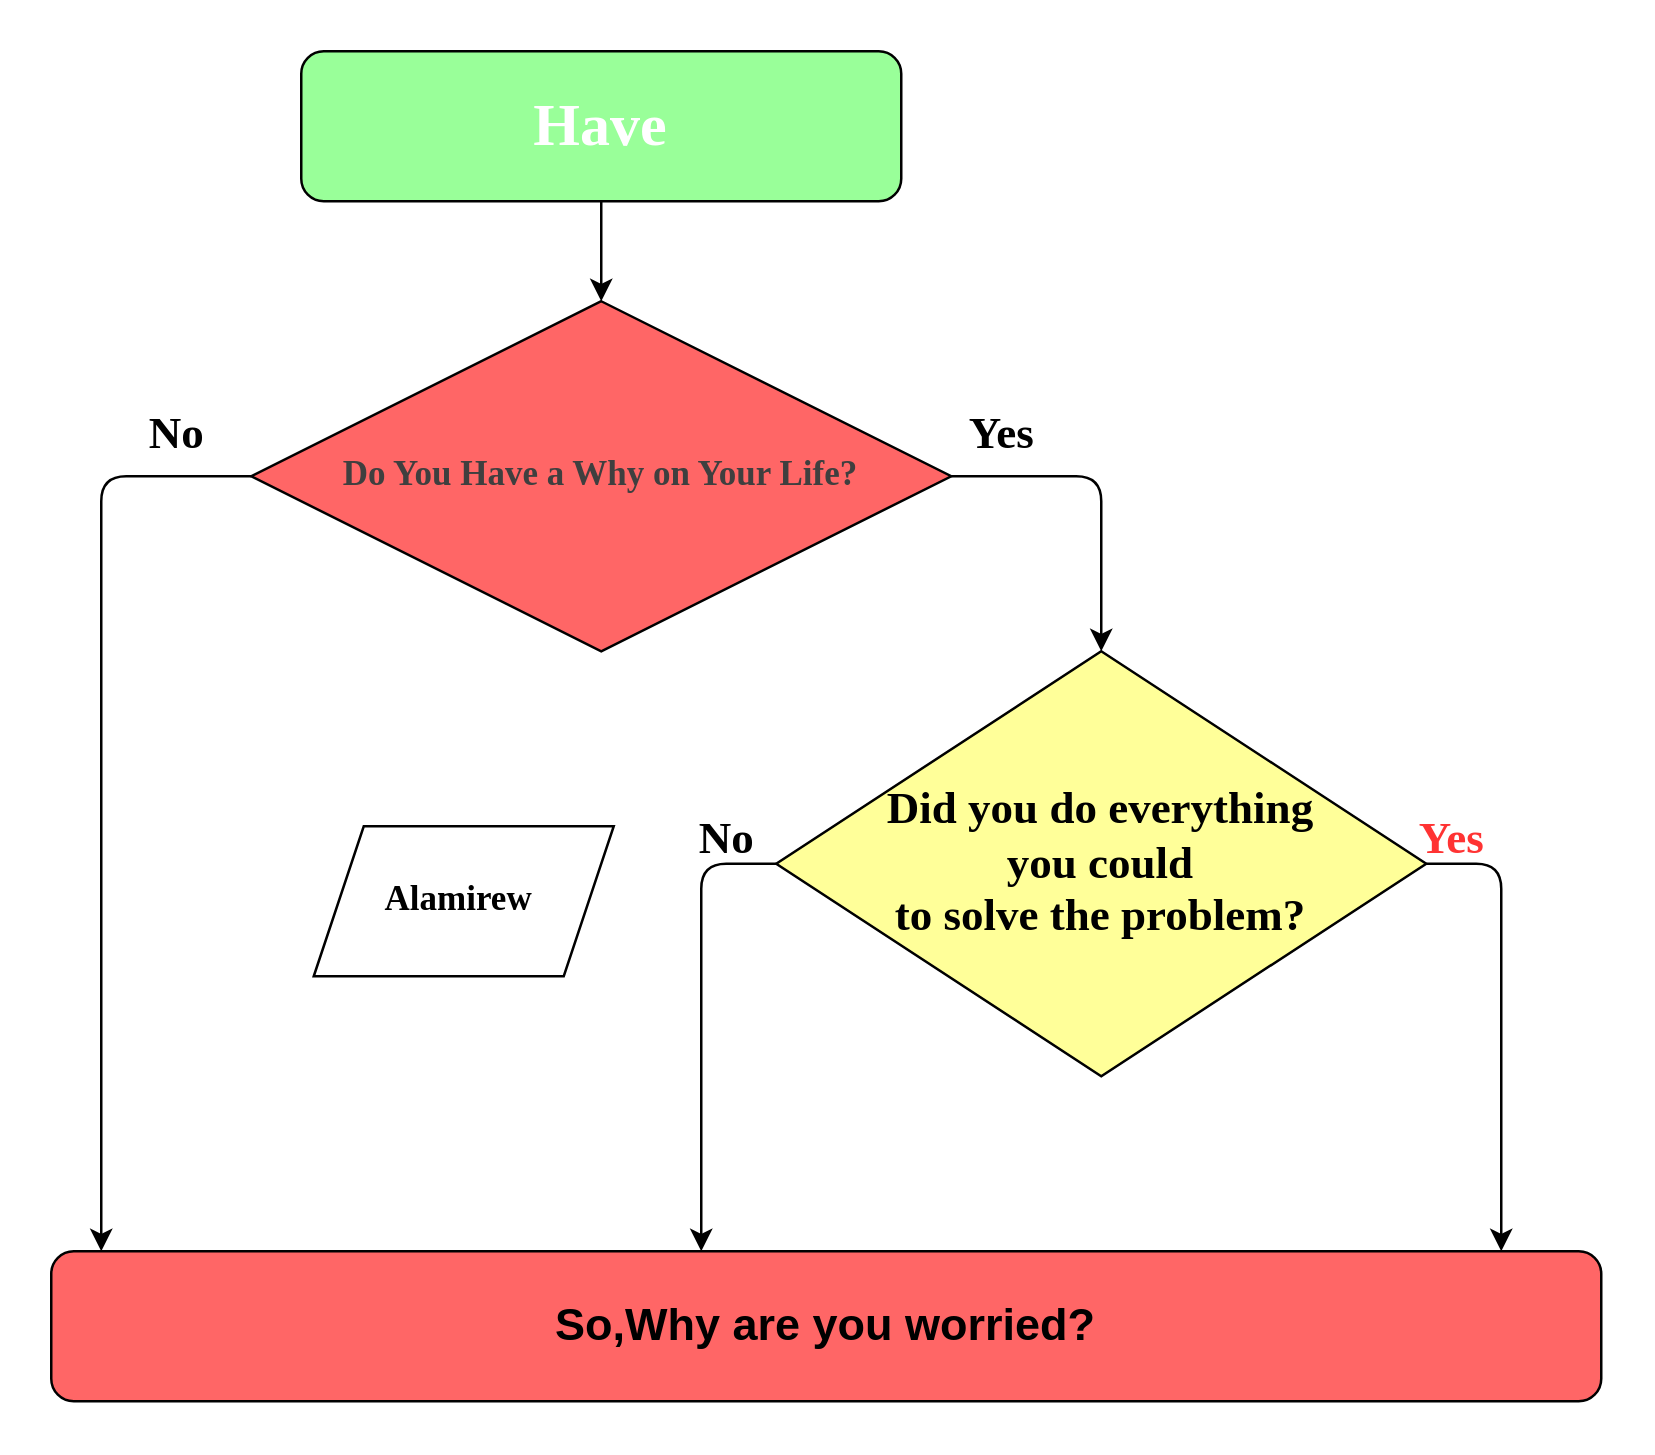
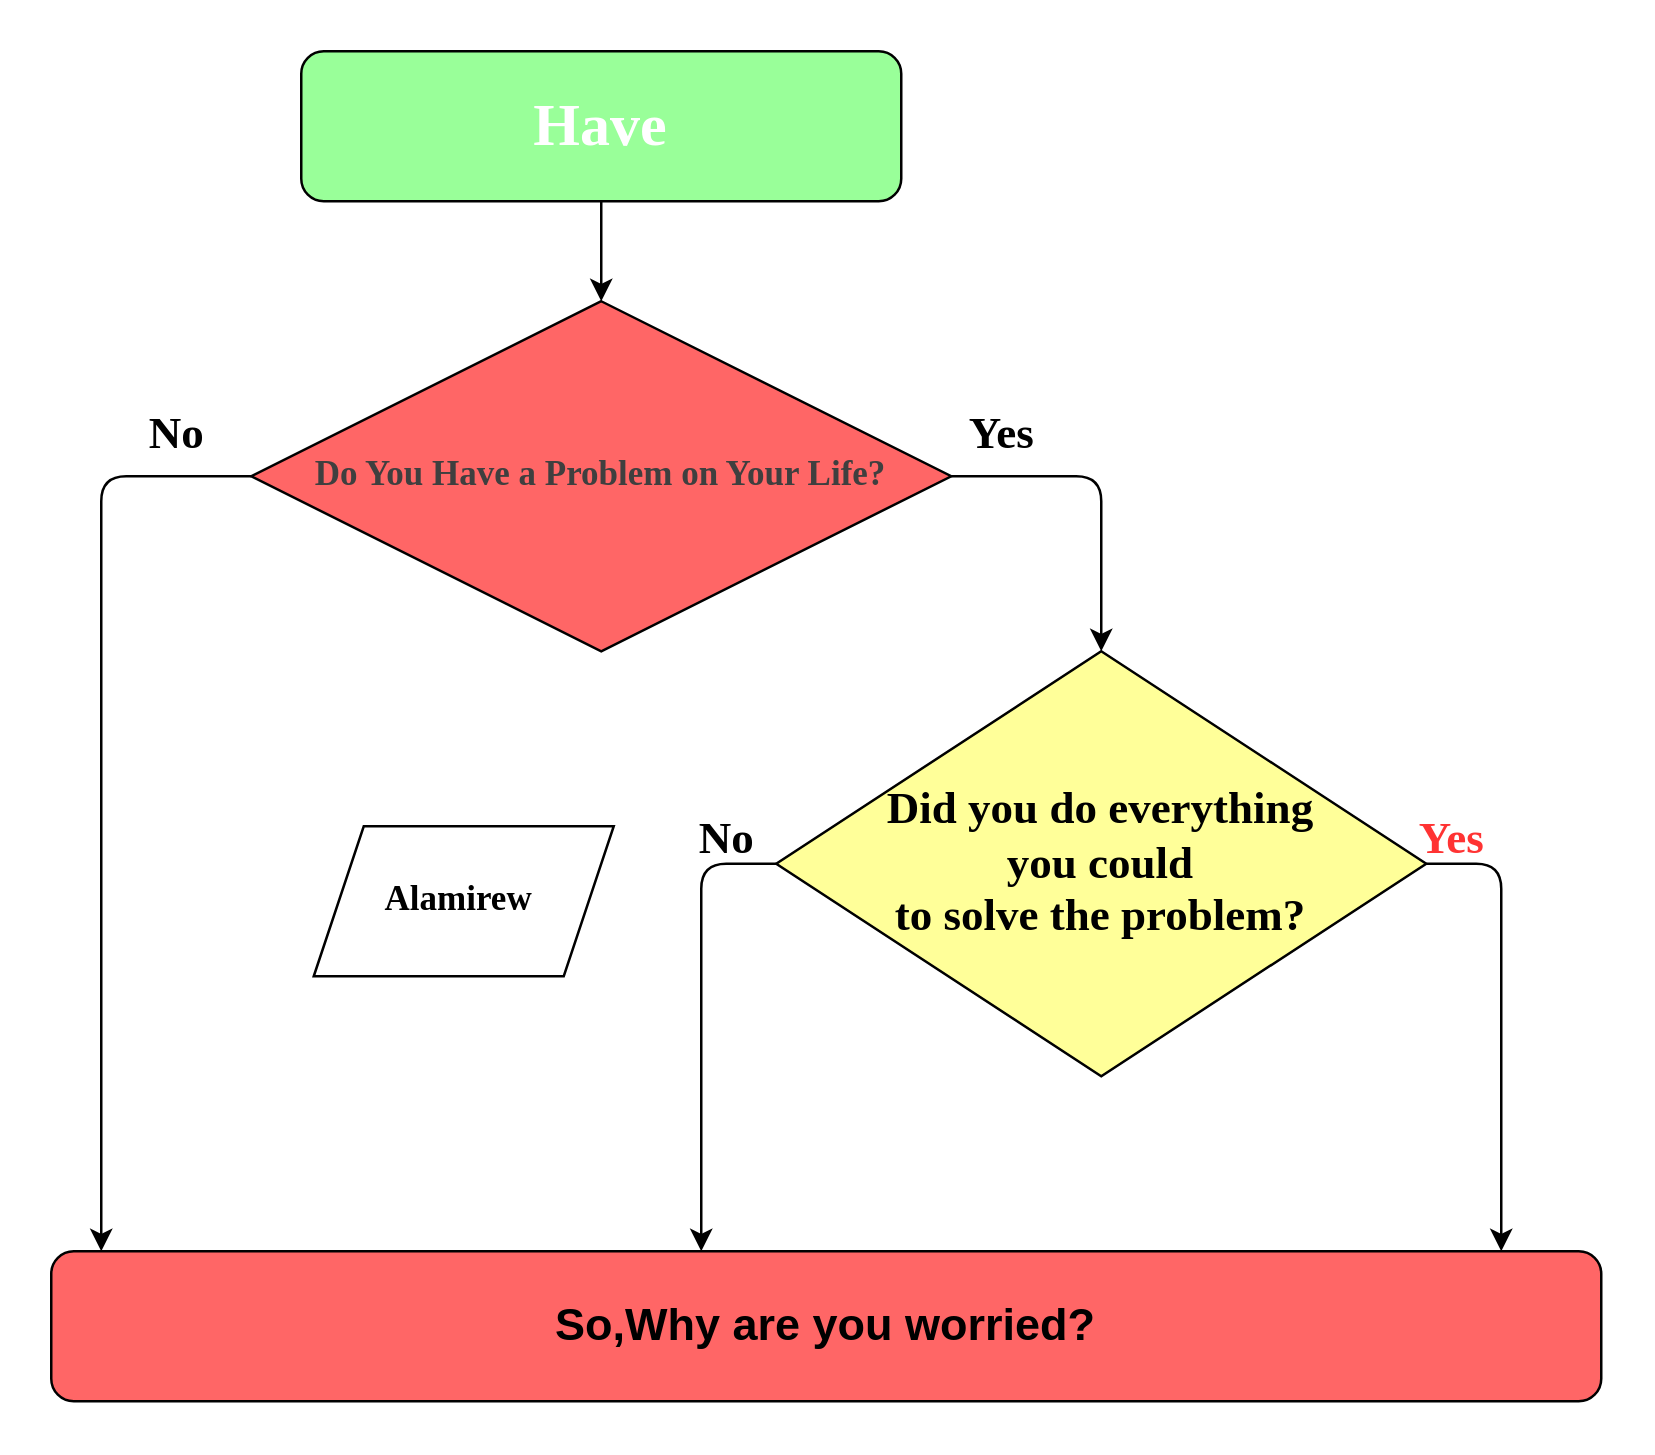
node "Do You Have a Why on Your Life?": label "Do You Have a Why on Your Life?" -> "Do You Have a Problem on Your Life?"
